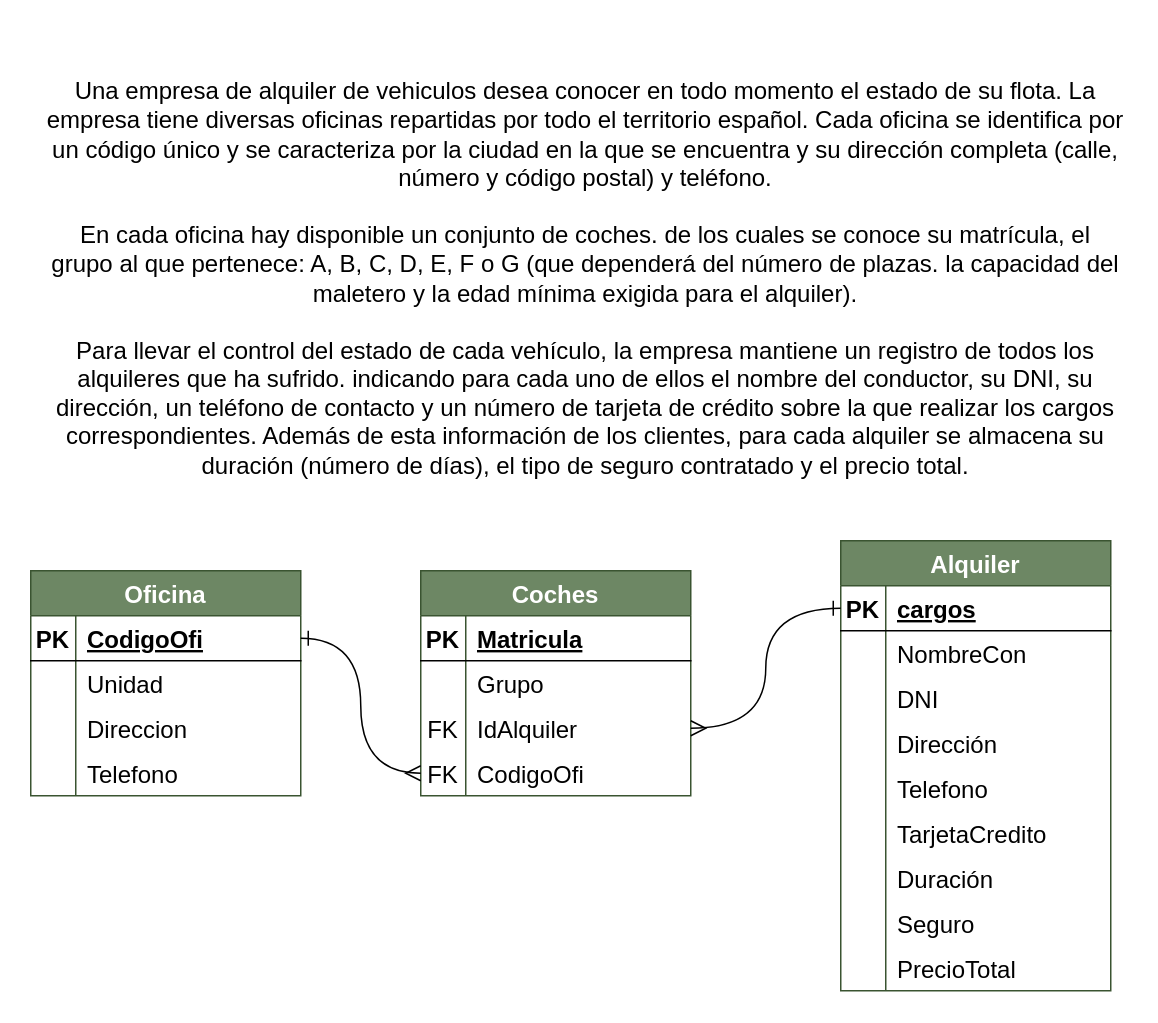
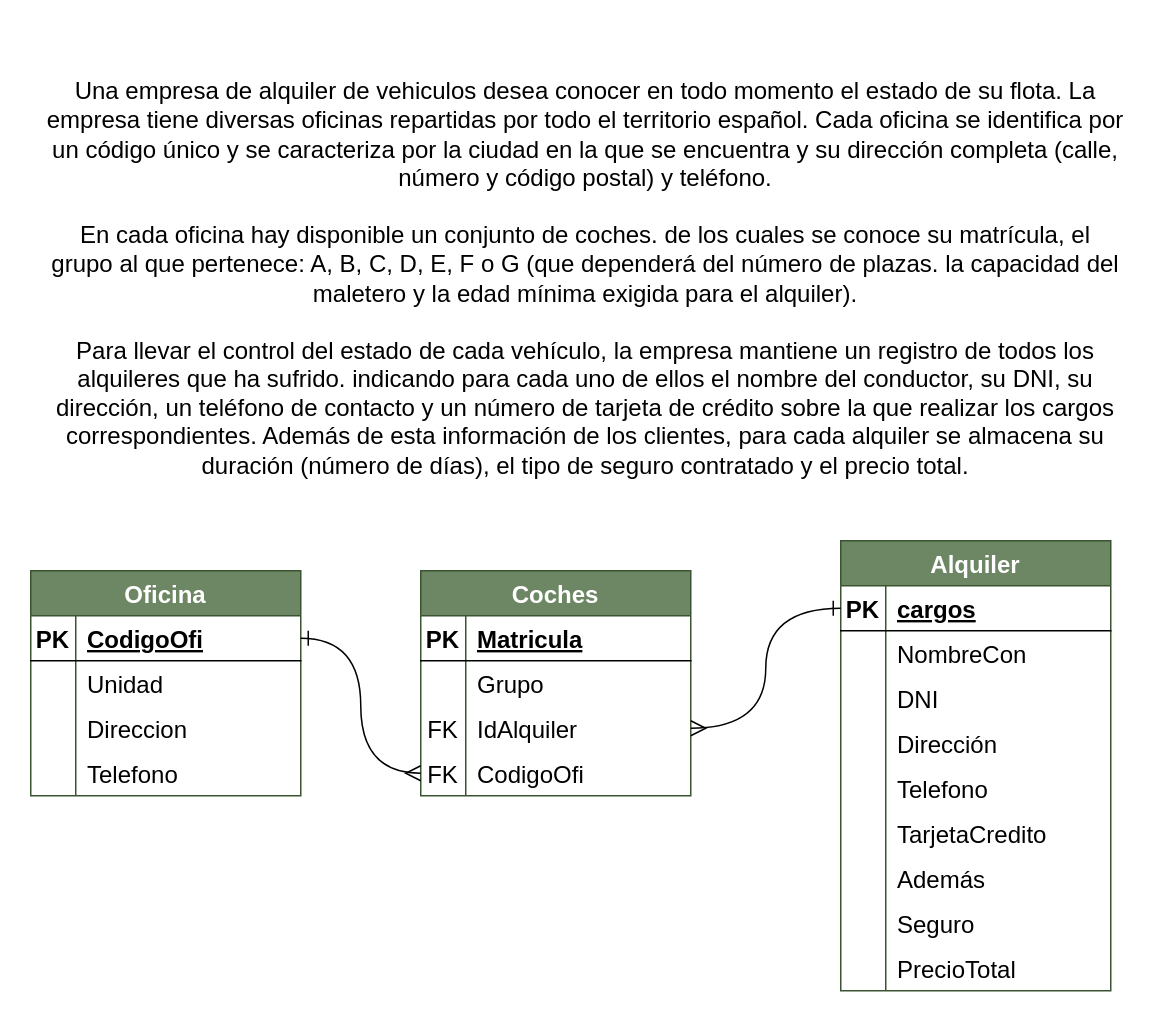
node "Duración": label "Duración" -> "Además"
